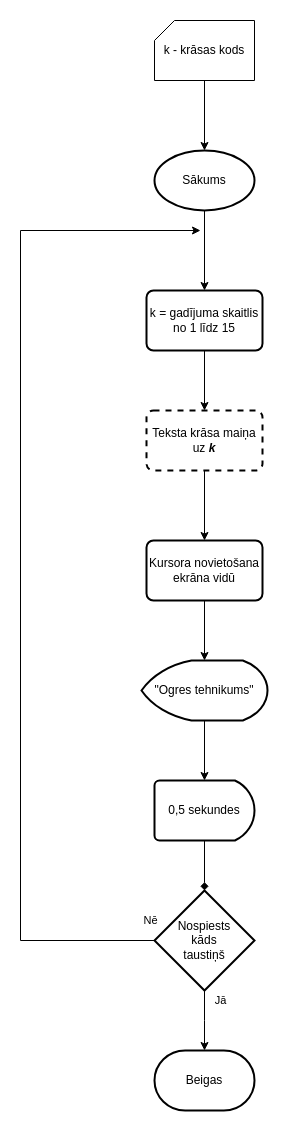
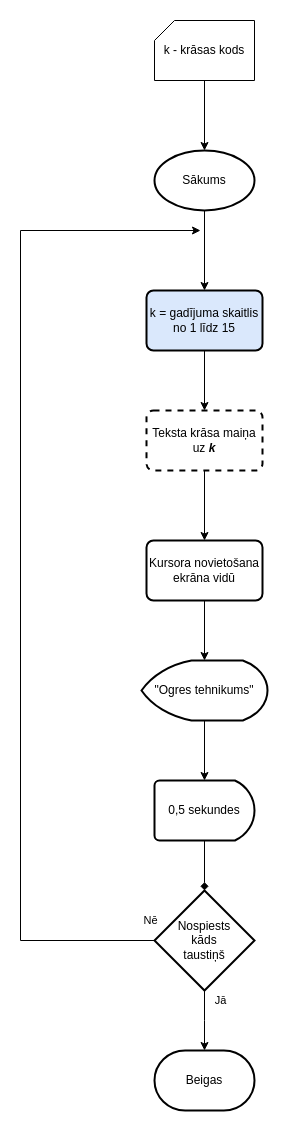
node "k = gadījuma skaitlis no 1 līdz 15": fillcolor #ffffff -> #dae8fc
